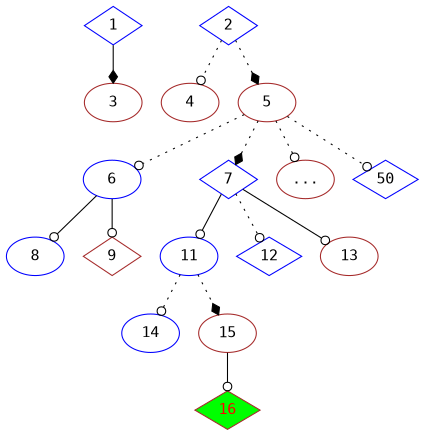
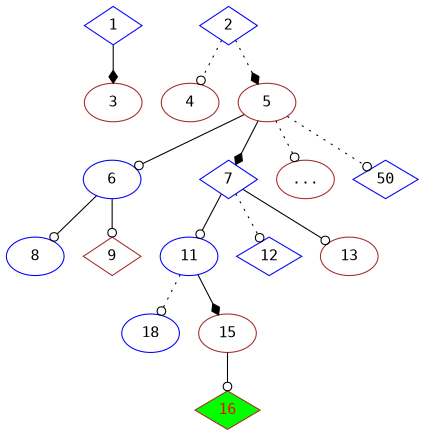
edge "5" -> "7": style dotted -> solid
edge "5" -> "6": style dotted -> solid
edge "11" -> "15": style dotted -> solid
node "14": label "14" -> "18"
